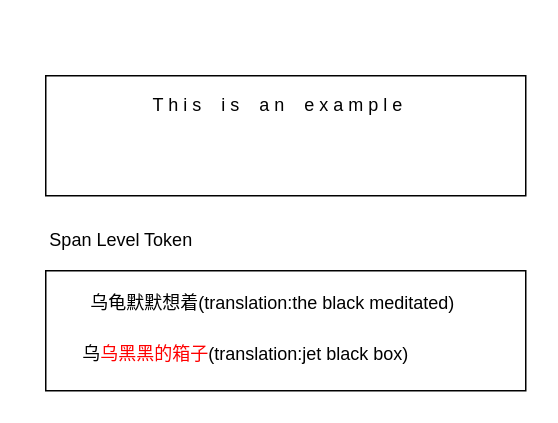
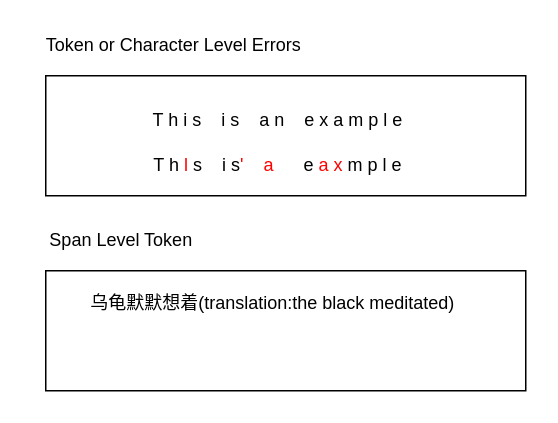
node "Token or Character Level Errors": added
node "T h i s i s a n e x a m p l e": moved (278, 106) -> (278, 121)
node "T h l s i s' a e a x m p l e": added
node "乌乌黑黑的箱子(translation:jet black box)": removed
